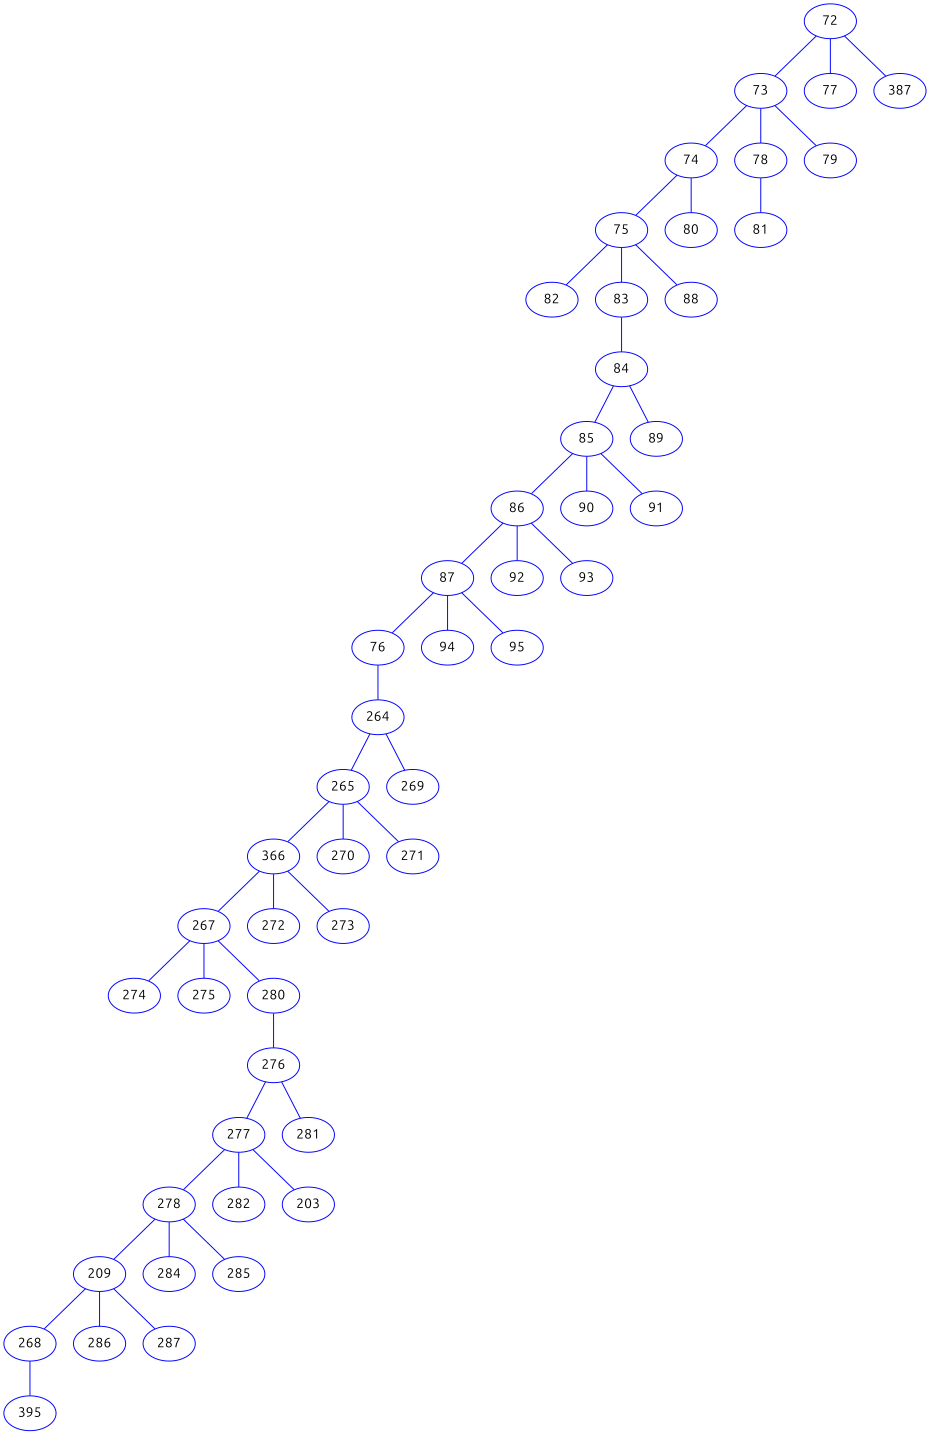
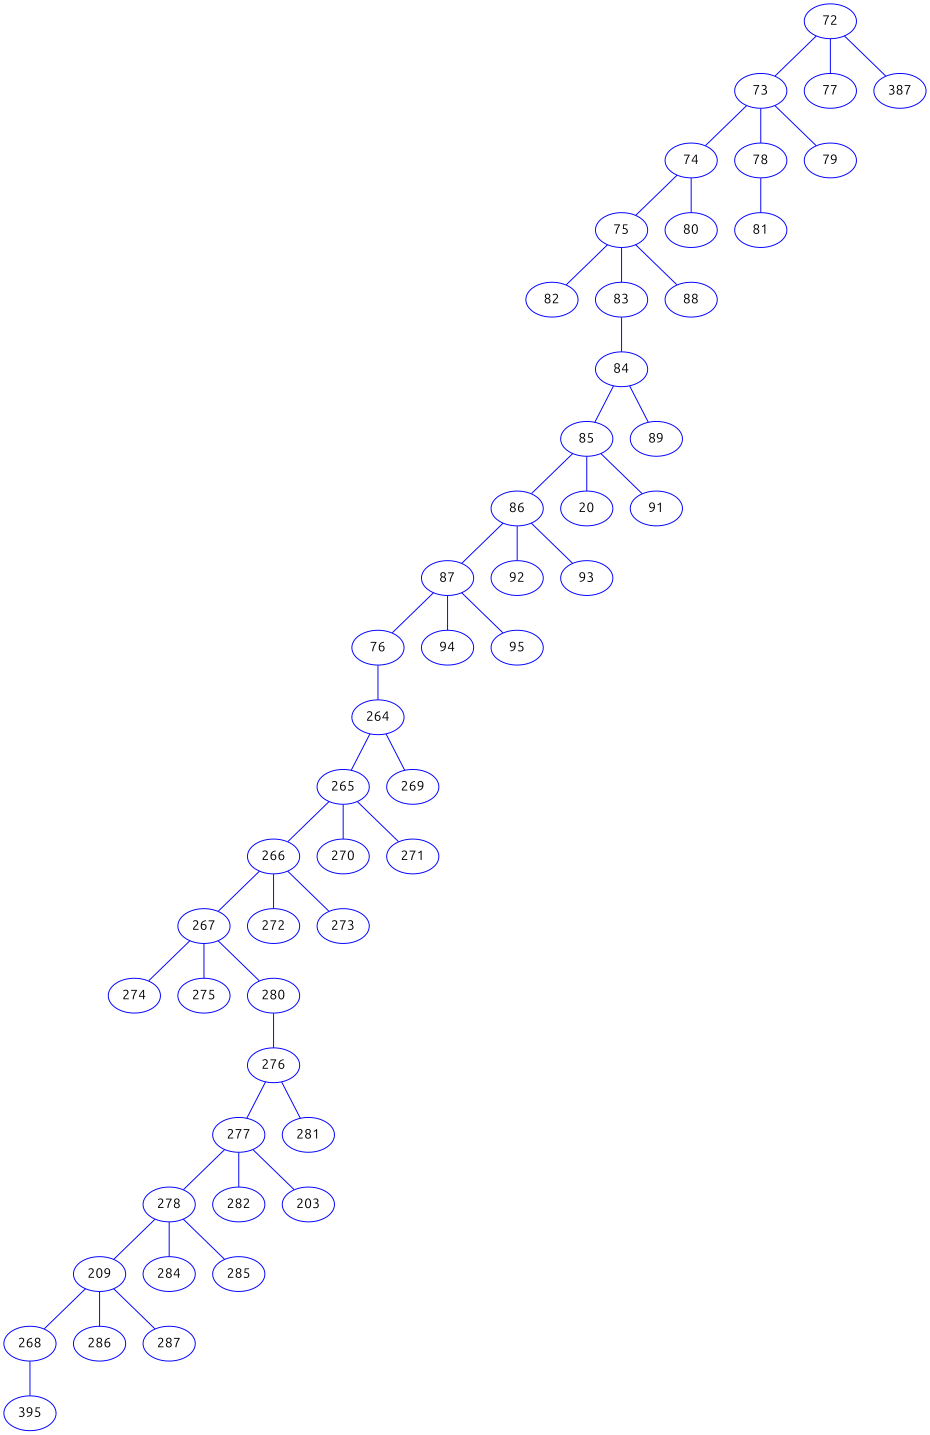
node "90": label "90" -> "20"
node "366": label "366" -> "266"
